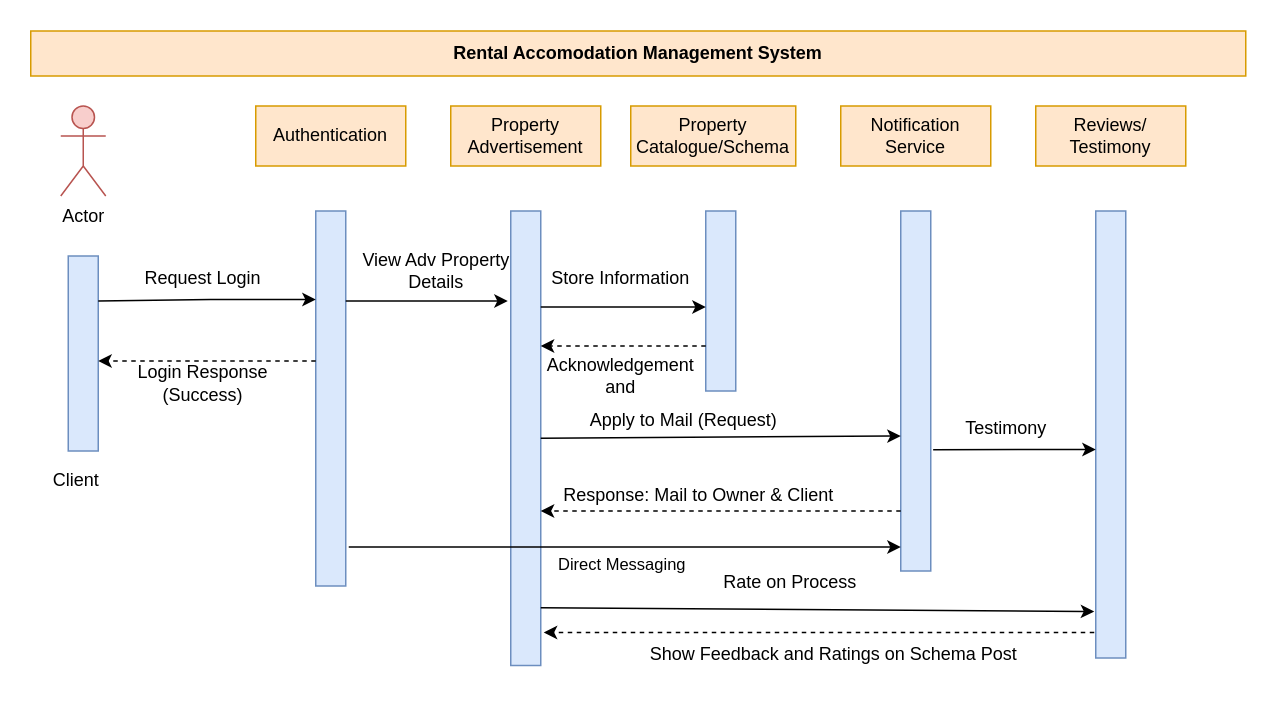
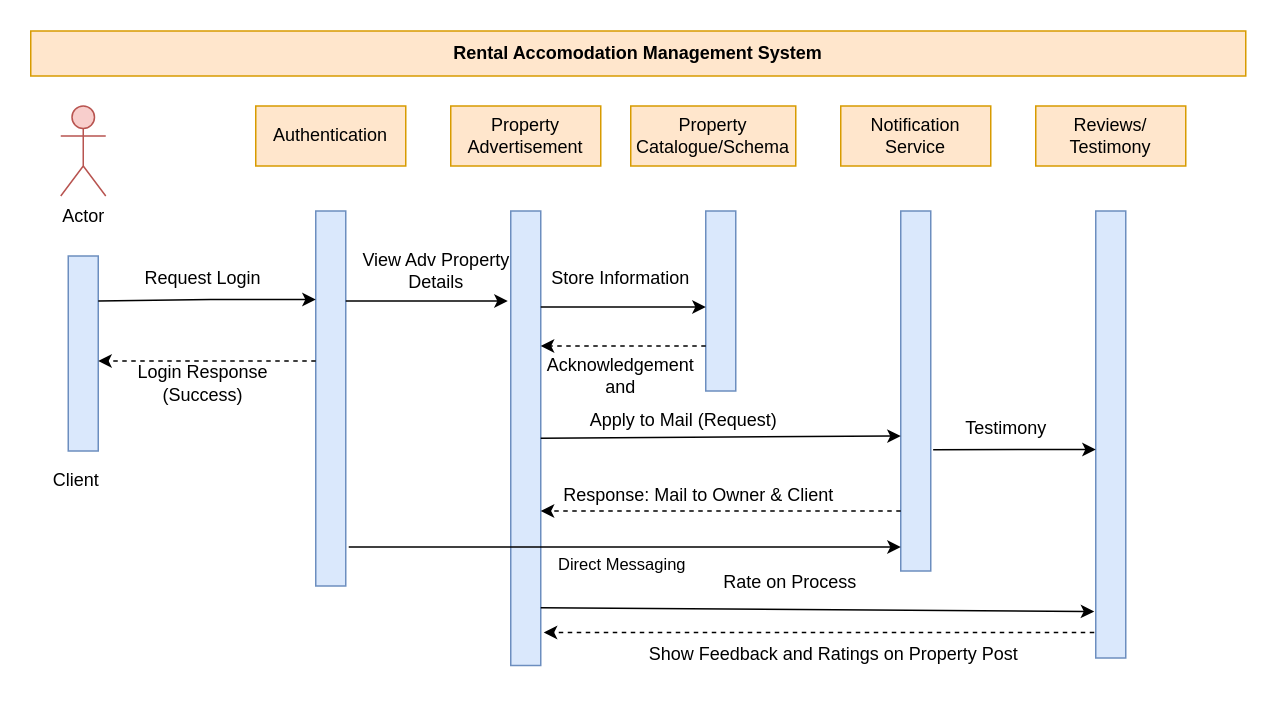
node "Show Feedback and Ratings on Schema Post": label "Show Feedback and Ratings on Schema Post" -> "Show Feedback and Ratings on Property Post"
